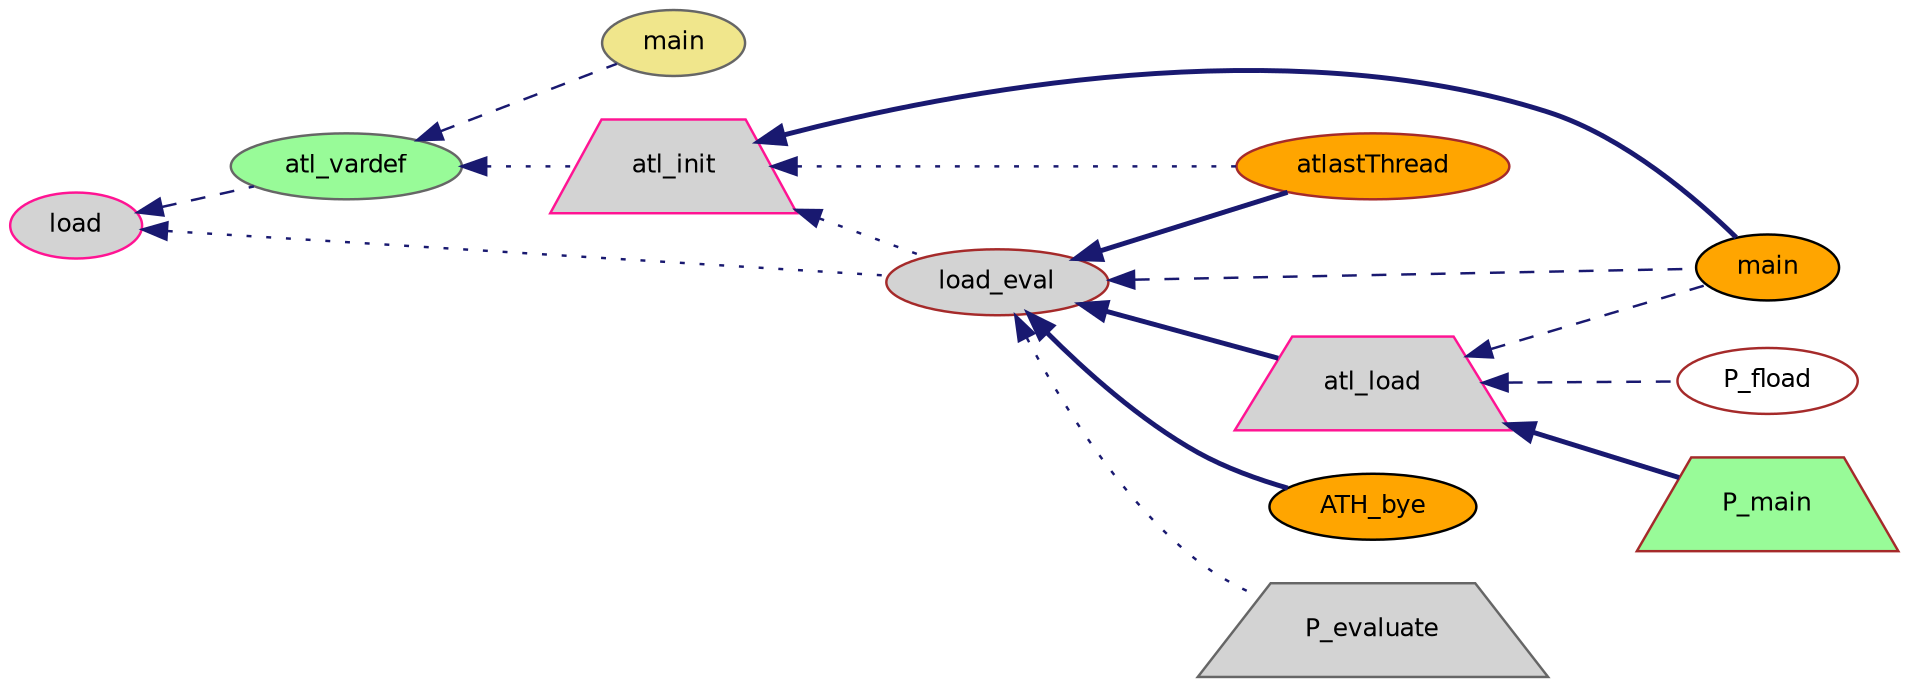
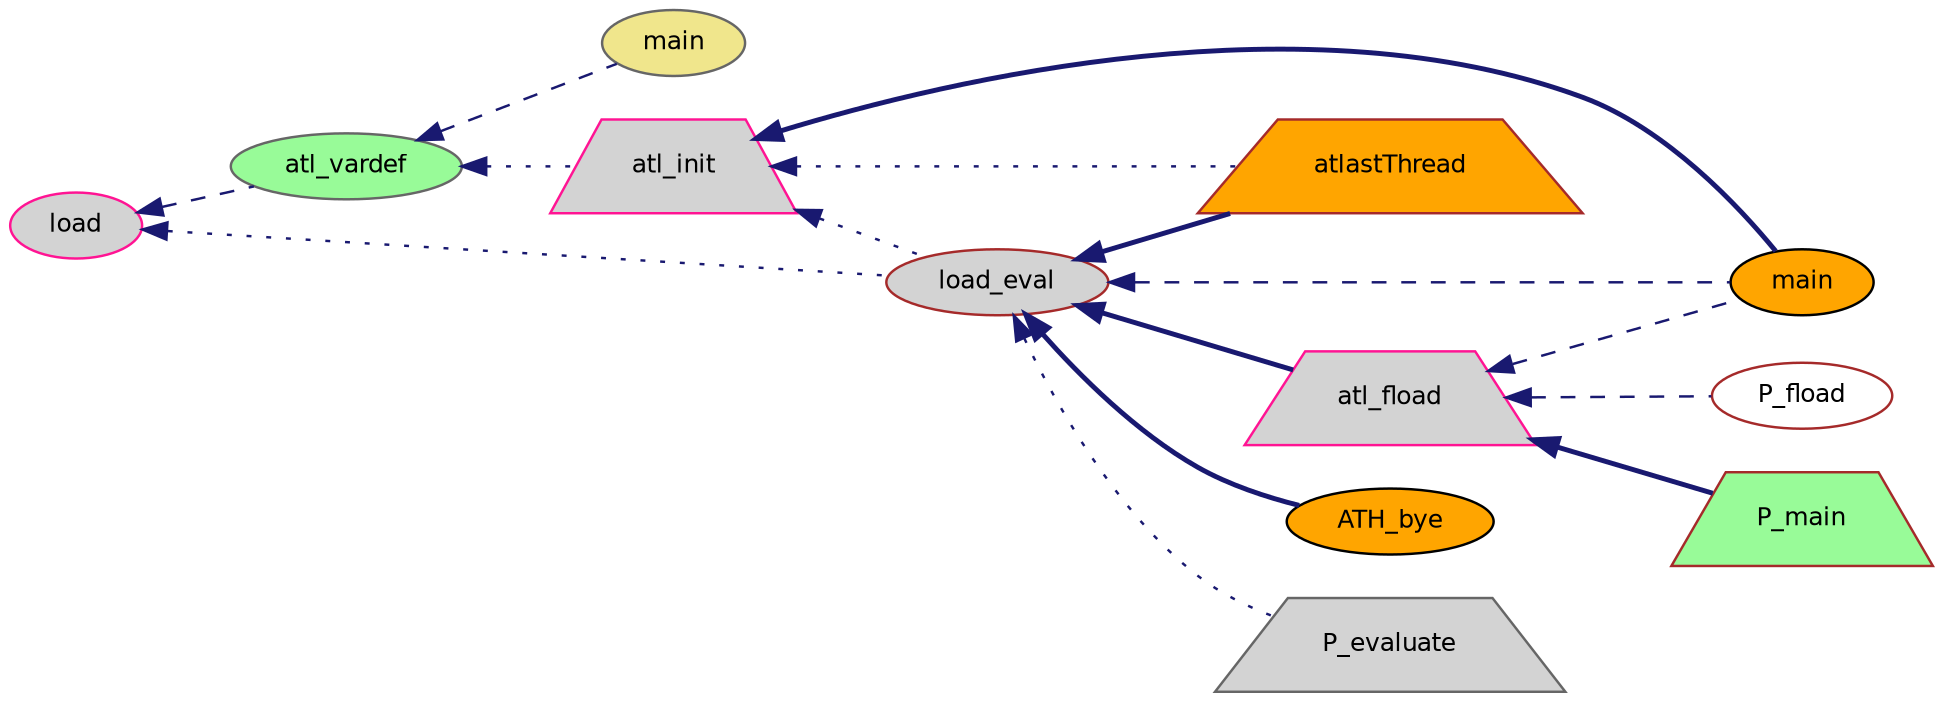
node "atlastThread": shape ellipse -> trapezium
node "atl_load": label "atl_load" -> "atl_fload"
